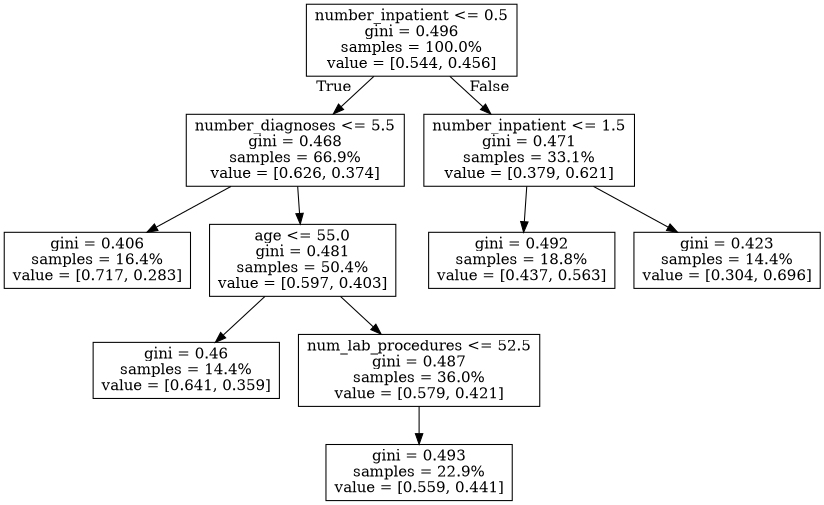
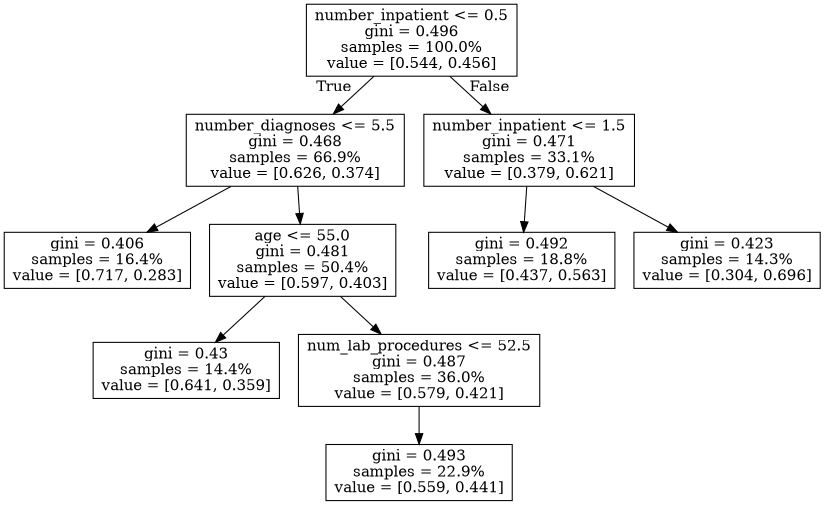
node "gini = 0.423 samples = 14.4% value = [0.304, 0.696]": label "gini = 0.423 samples = 14.4% value = [0.304, 0.696]" -> "gini = 0.423 samples = 14.3% value = [0.304, 0.696]"
node "gini = 0.46 samples = 14.4% value = [0.641, 0.359]": label "gini = 0.46 samples = 14.4% value = [0.641, 0.359]" -> "gini = 0.43 samples = 14.4% value = [0.641, 0.359]"
